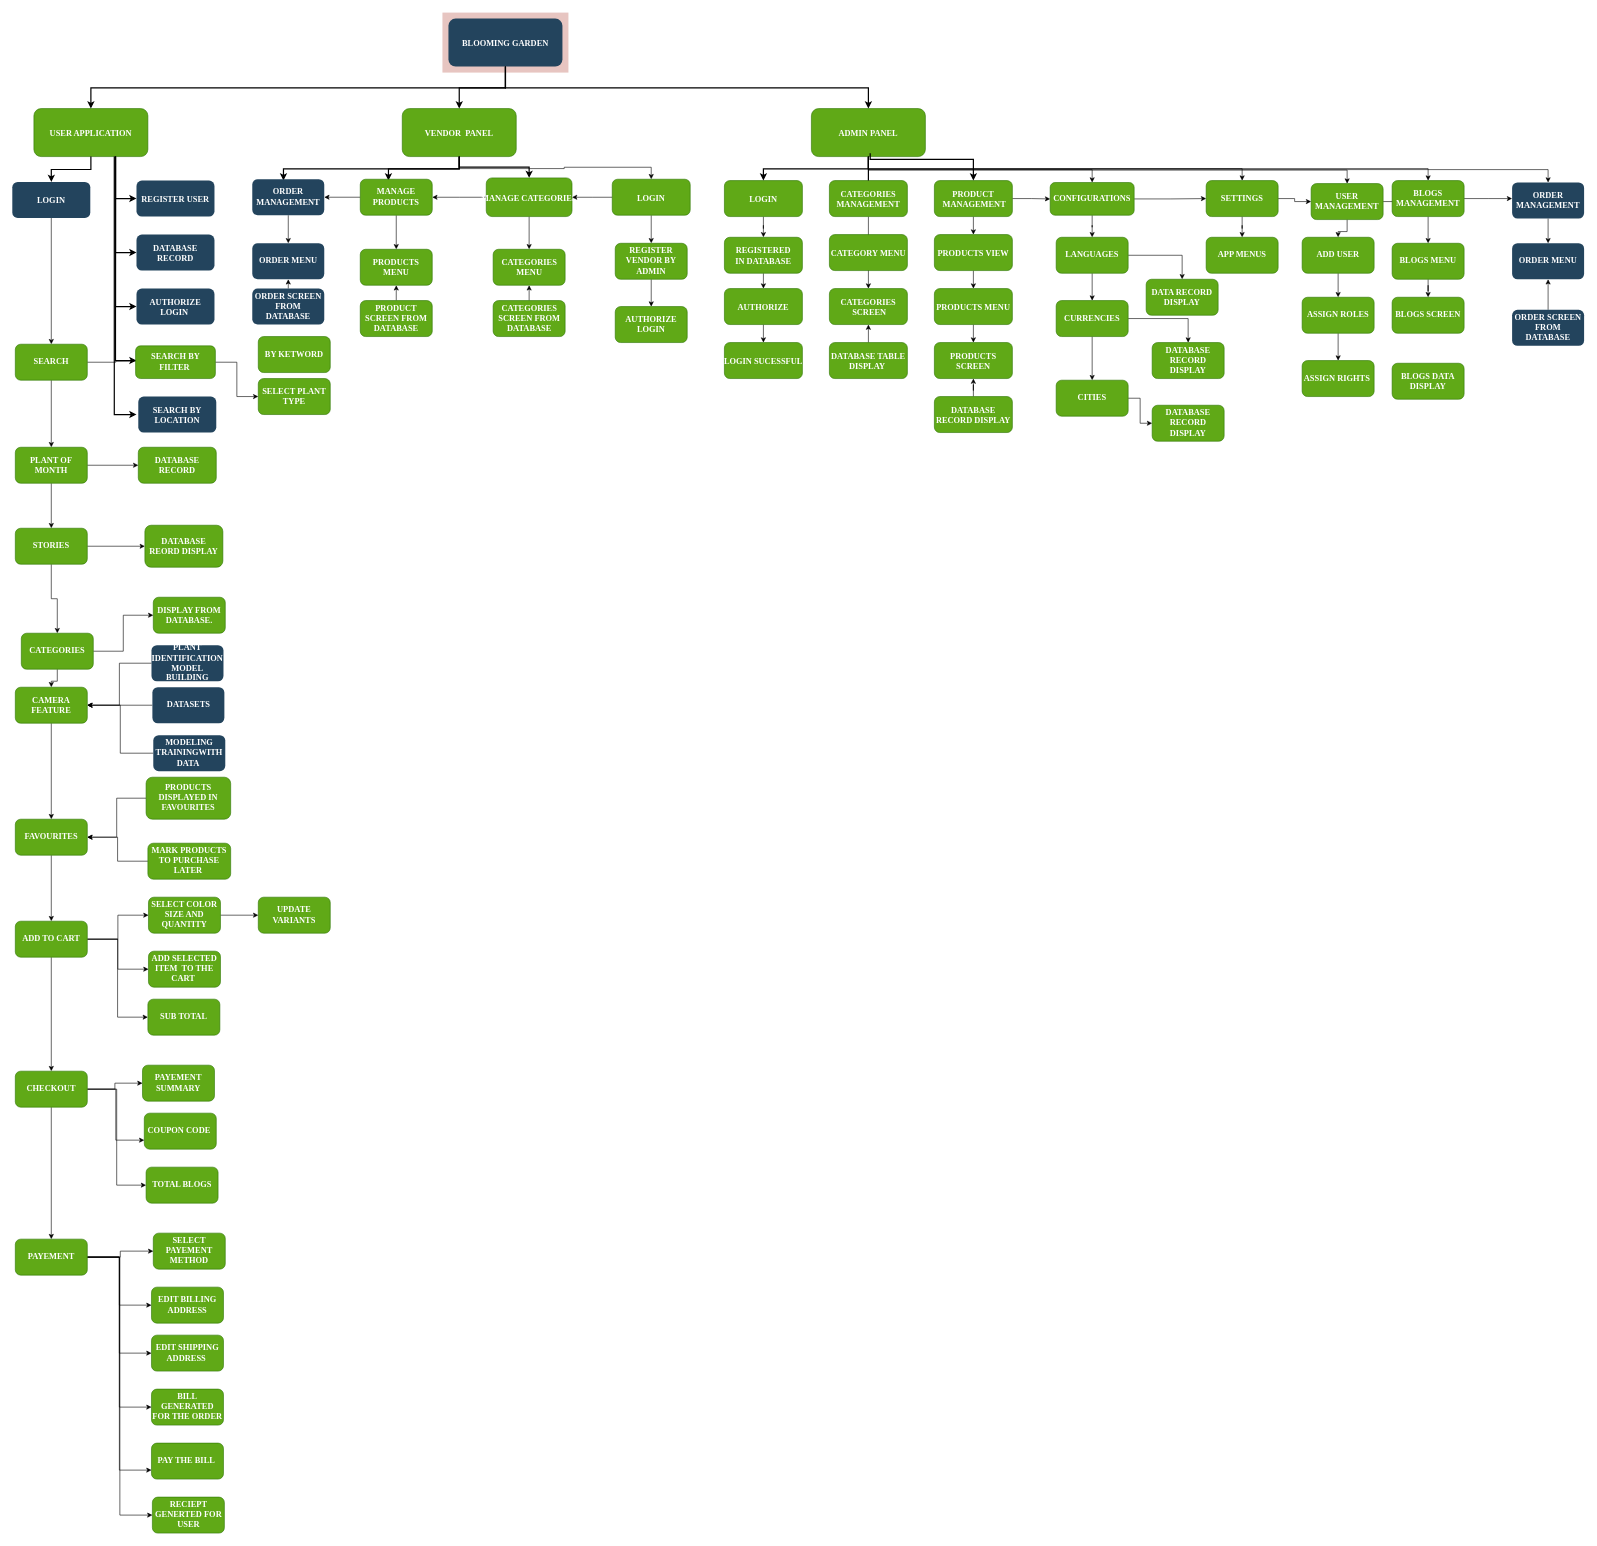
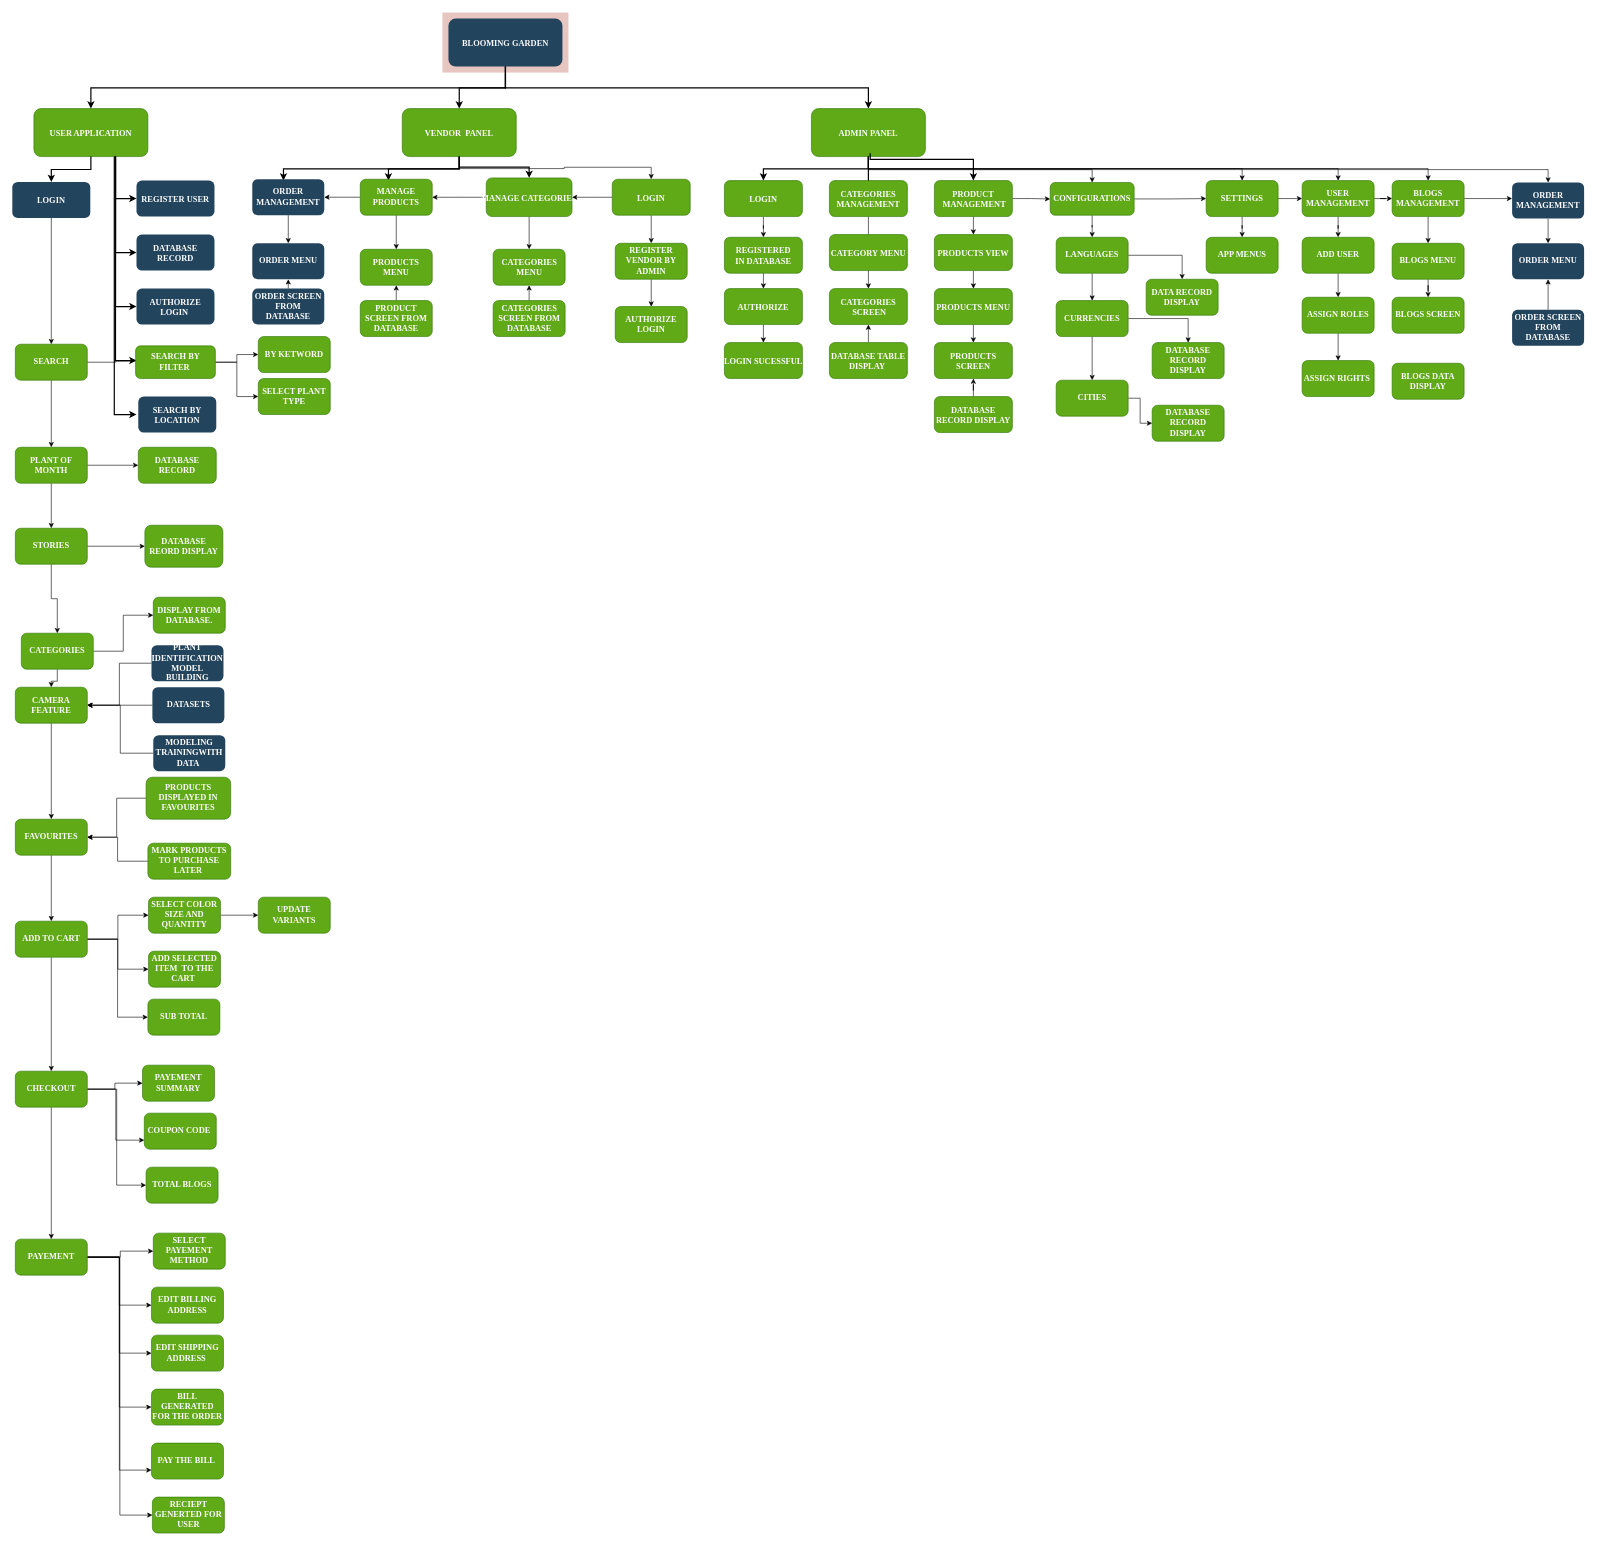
node "USER MANAGEMENT": moved (1347, 202) -> (1338, 199)
edge "SEARCH BY FILTER" -> "BY KETWORD": added
